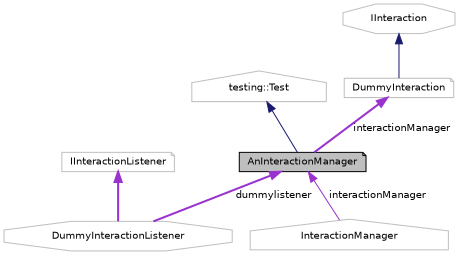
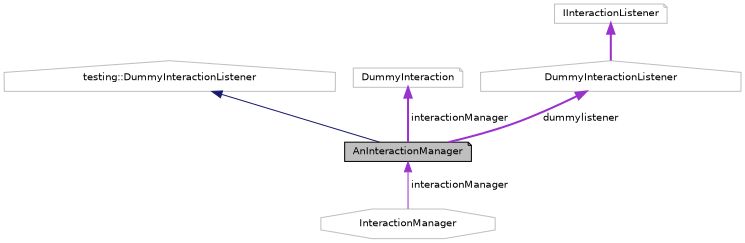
node "IInteraction": removed
node "testing::Test": label "testing::Test" -> "testing::DummyInteractionListener"
edge "DummyInteractionListener" -> "AnInteractionManager": reversed
node "DummyInteractionListener": shape octagon -> house
node "InteractionManager": shape house -> octagon
